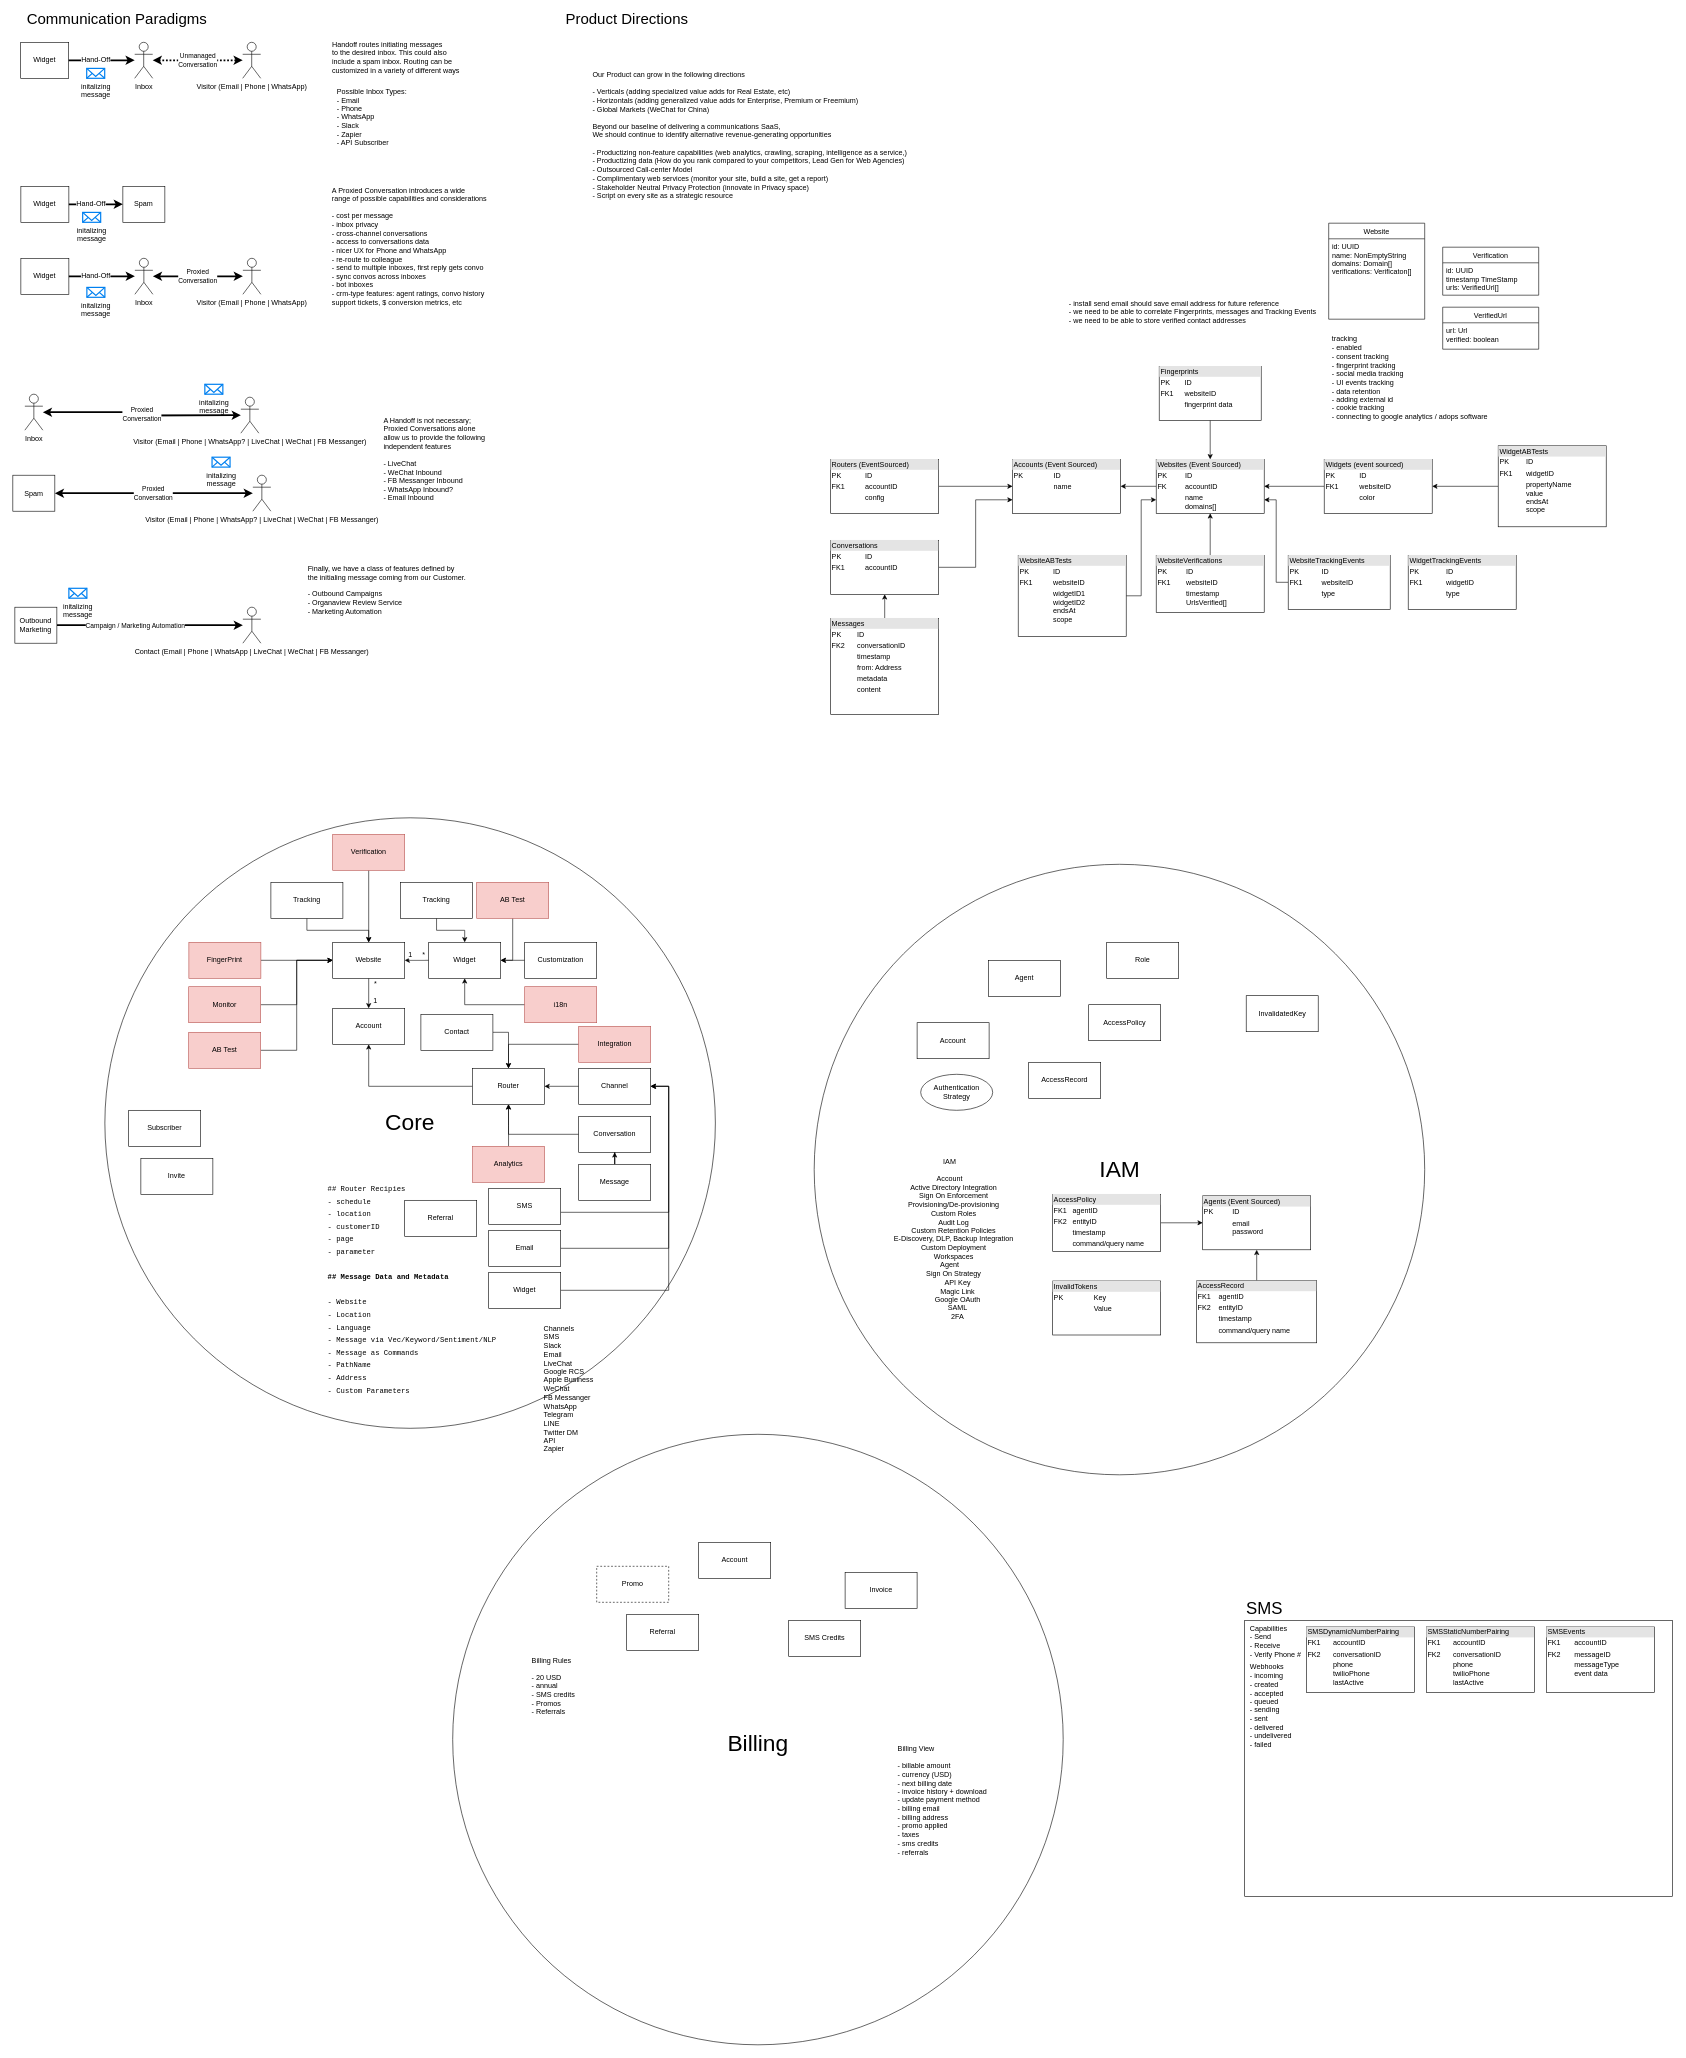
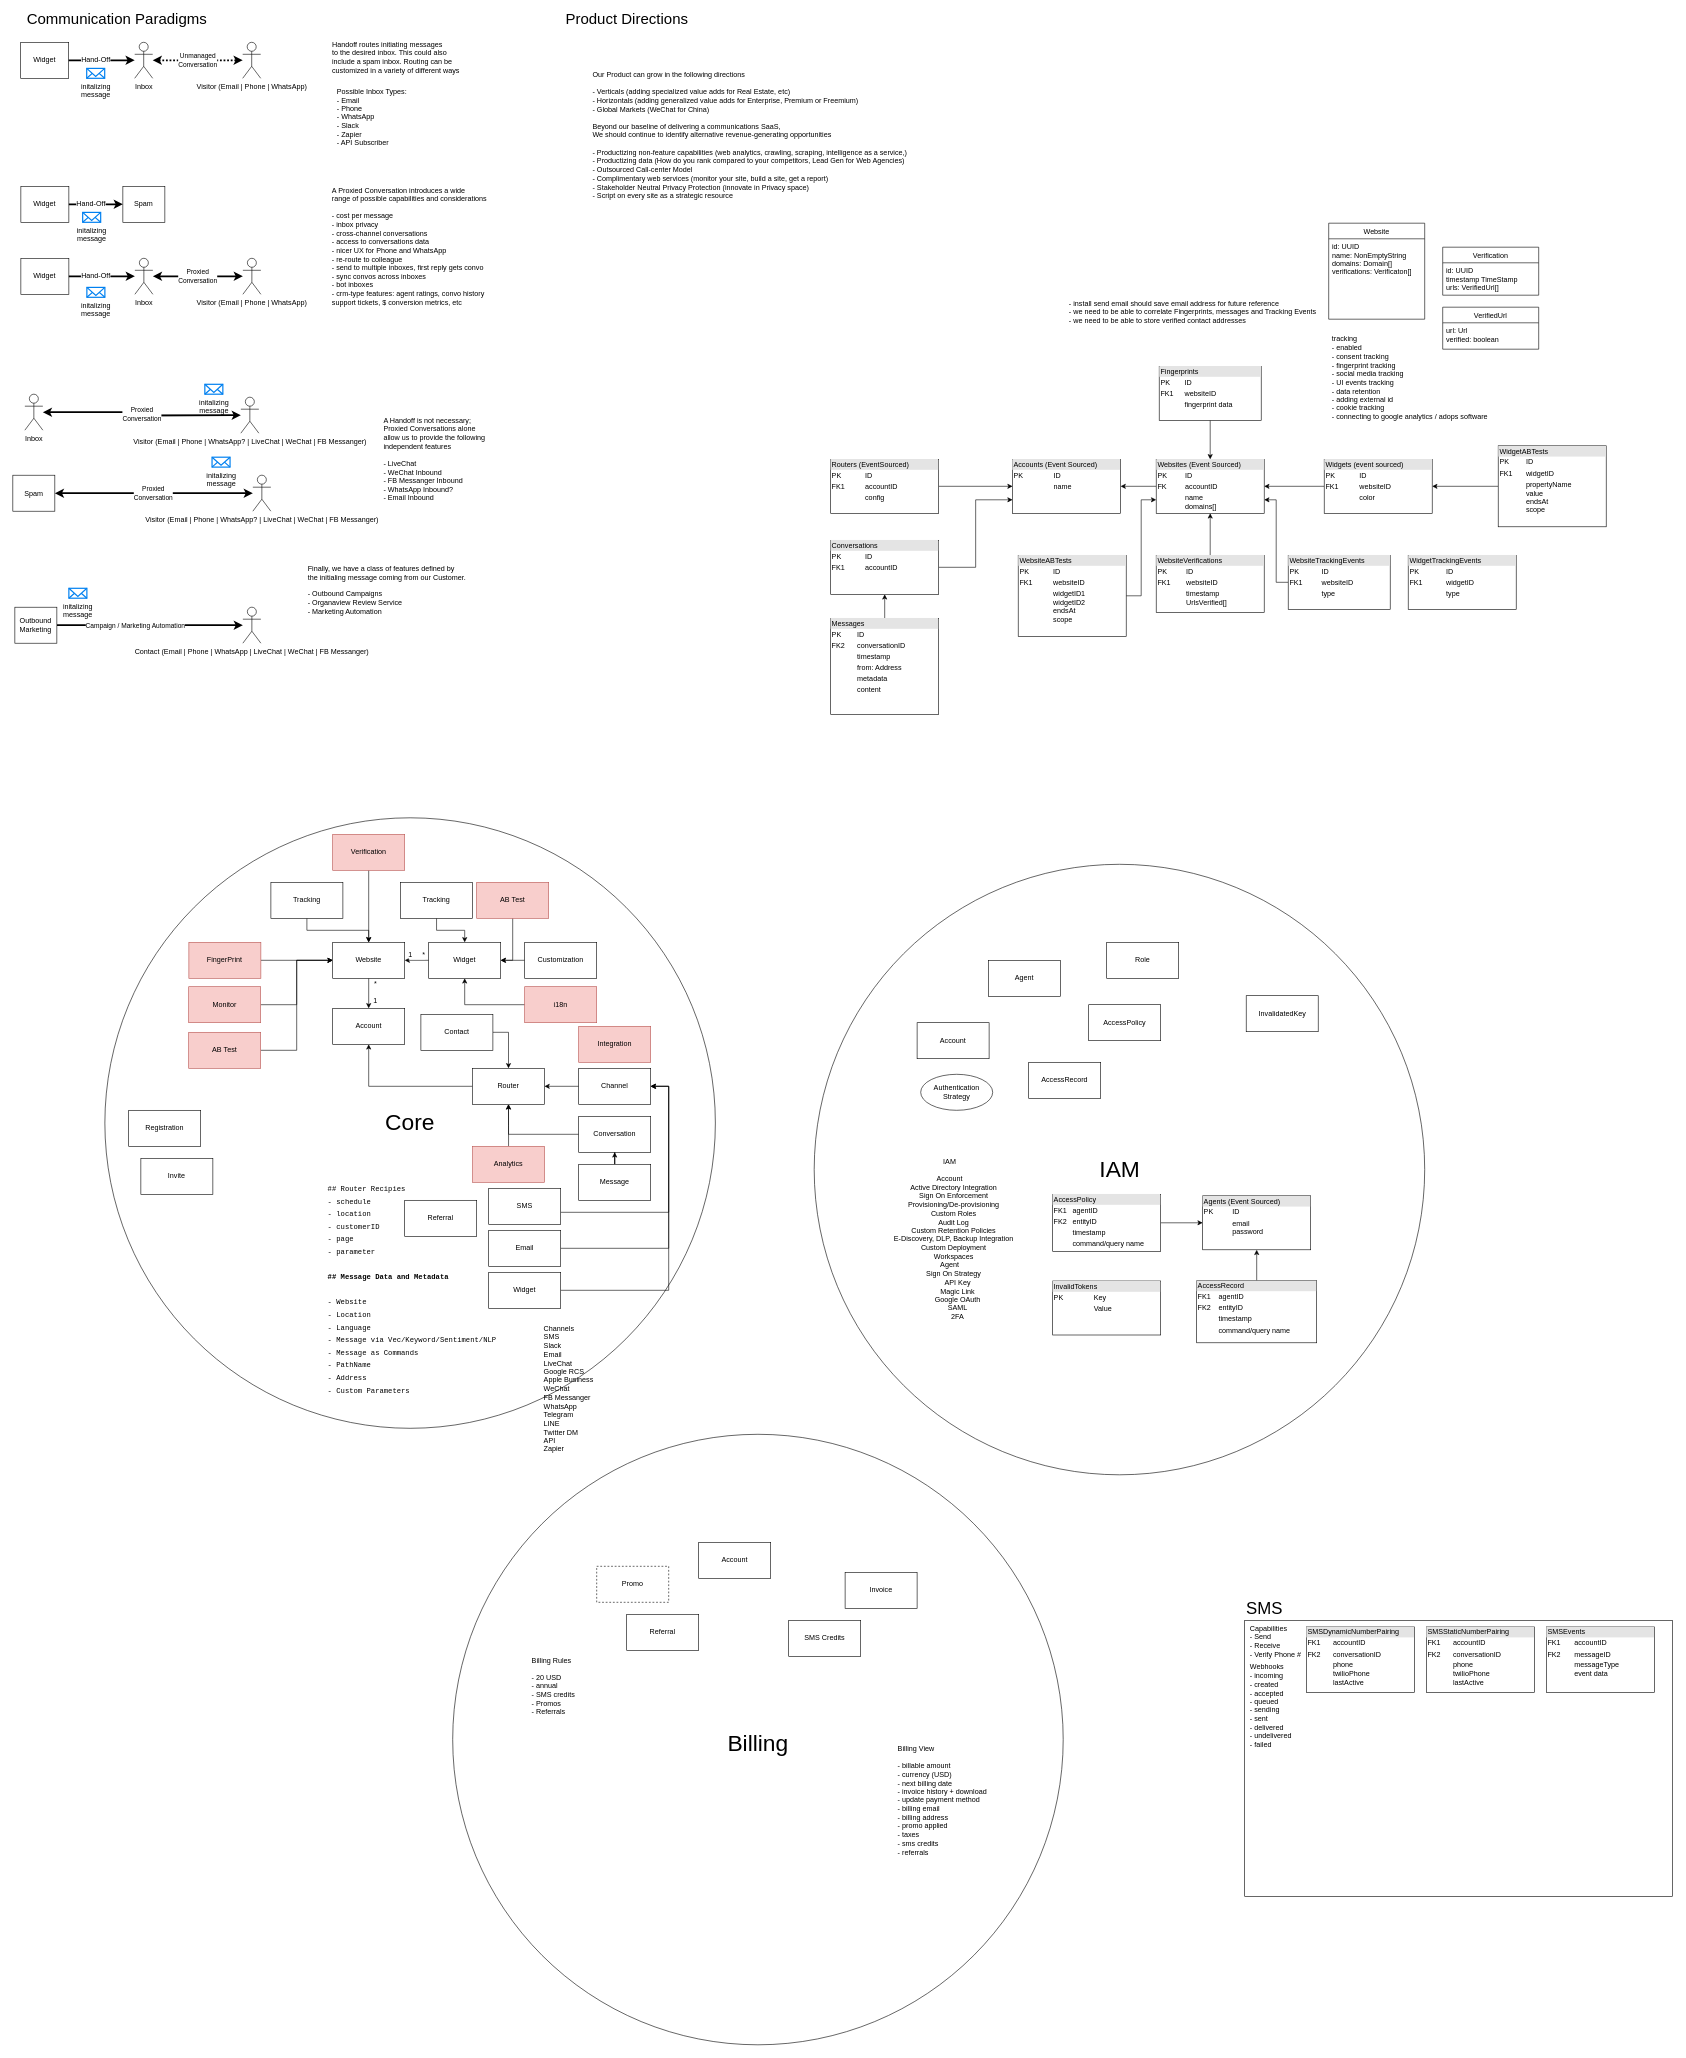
edge "Integration" -> "Router": removed
node "Subscriber": label "Subscriber" -> "Registration"
